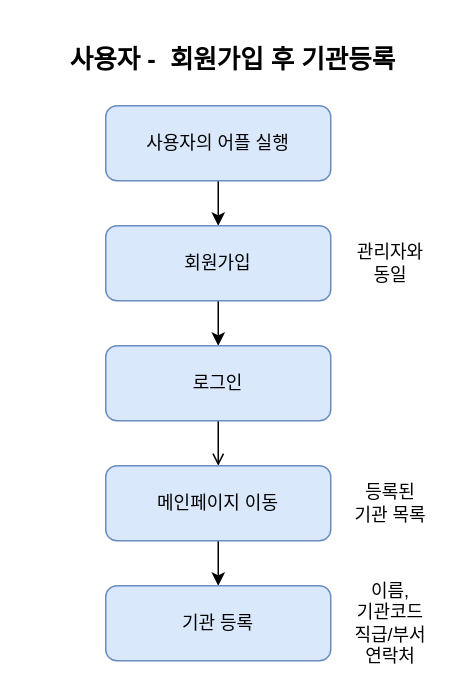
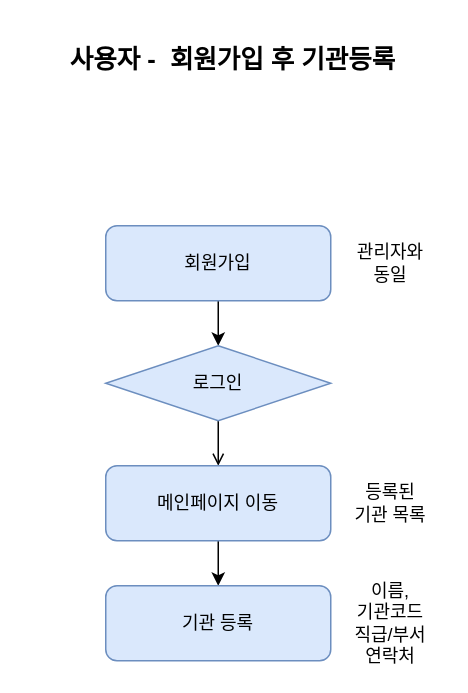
node "사용자의 어플 실행": removed
edge "사용자의 어플 실행" -> "회원가입": removed
node "로그인": shape rounded rectangle -> diamond
